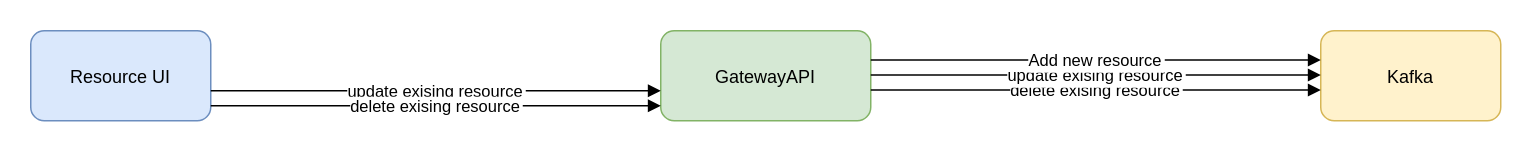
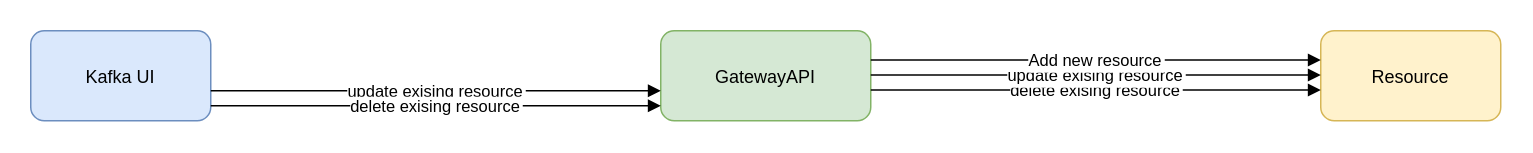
node "Resource UI": label "Resource UI" -> "Kafka UI"
node "Kafka": label "Kafka" -> "Resource"
